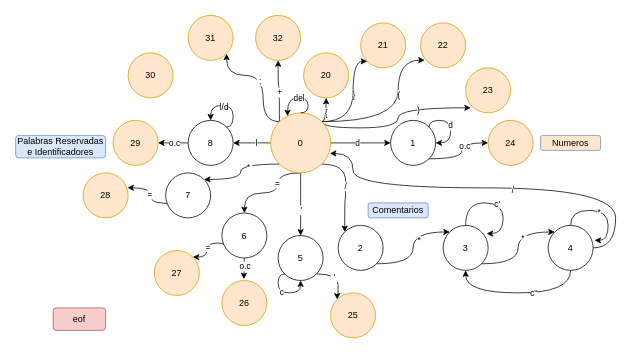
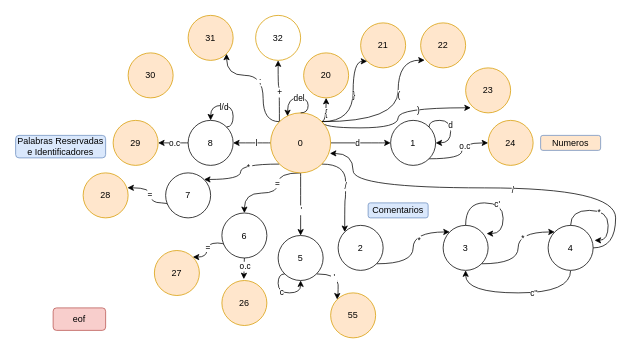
node "32": fillcolor #ffe6cc -> #ffffff
node "25": label "25" -> "55"
